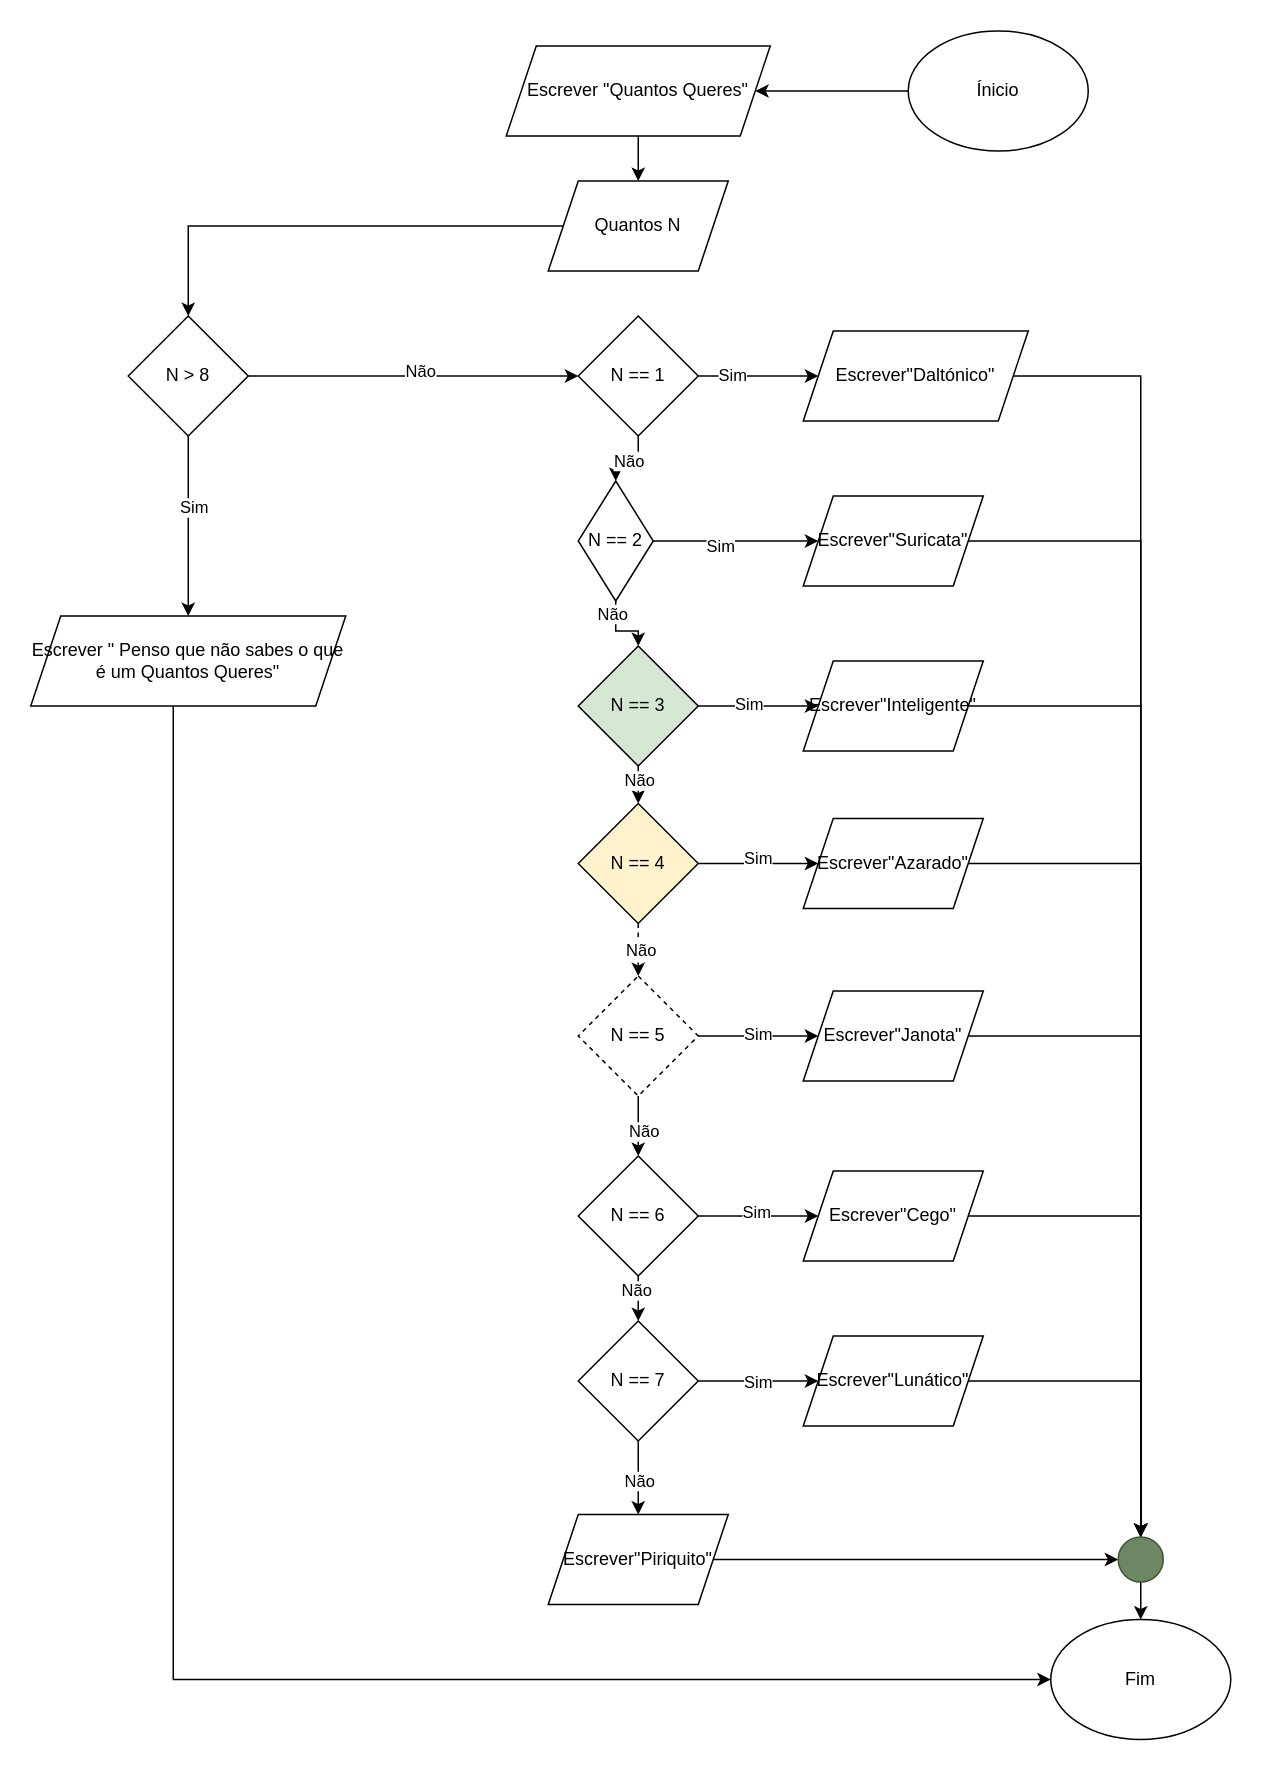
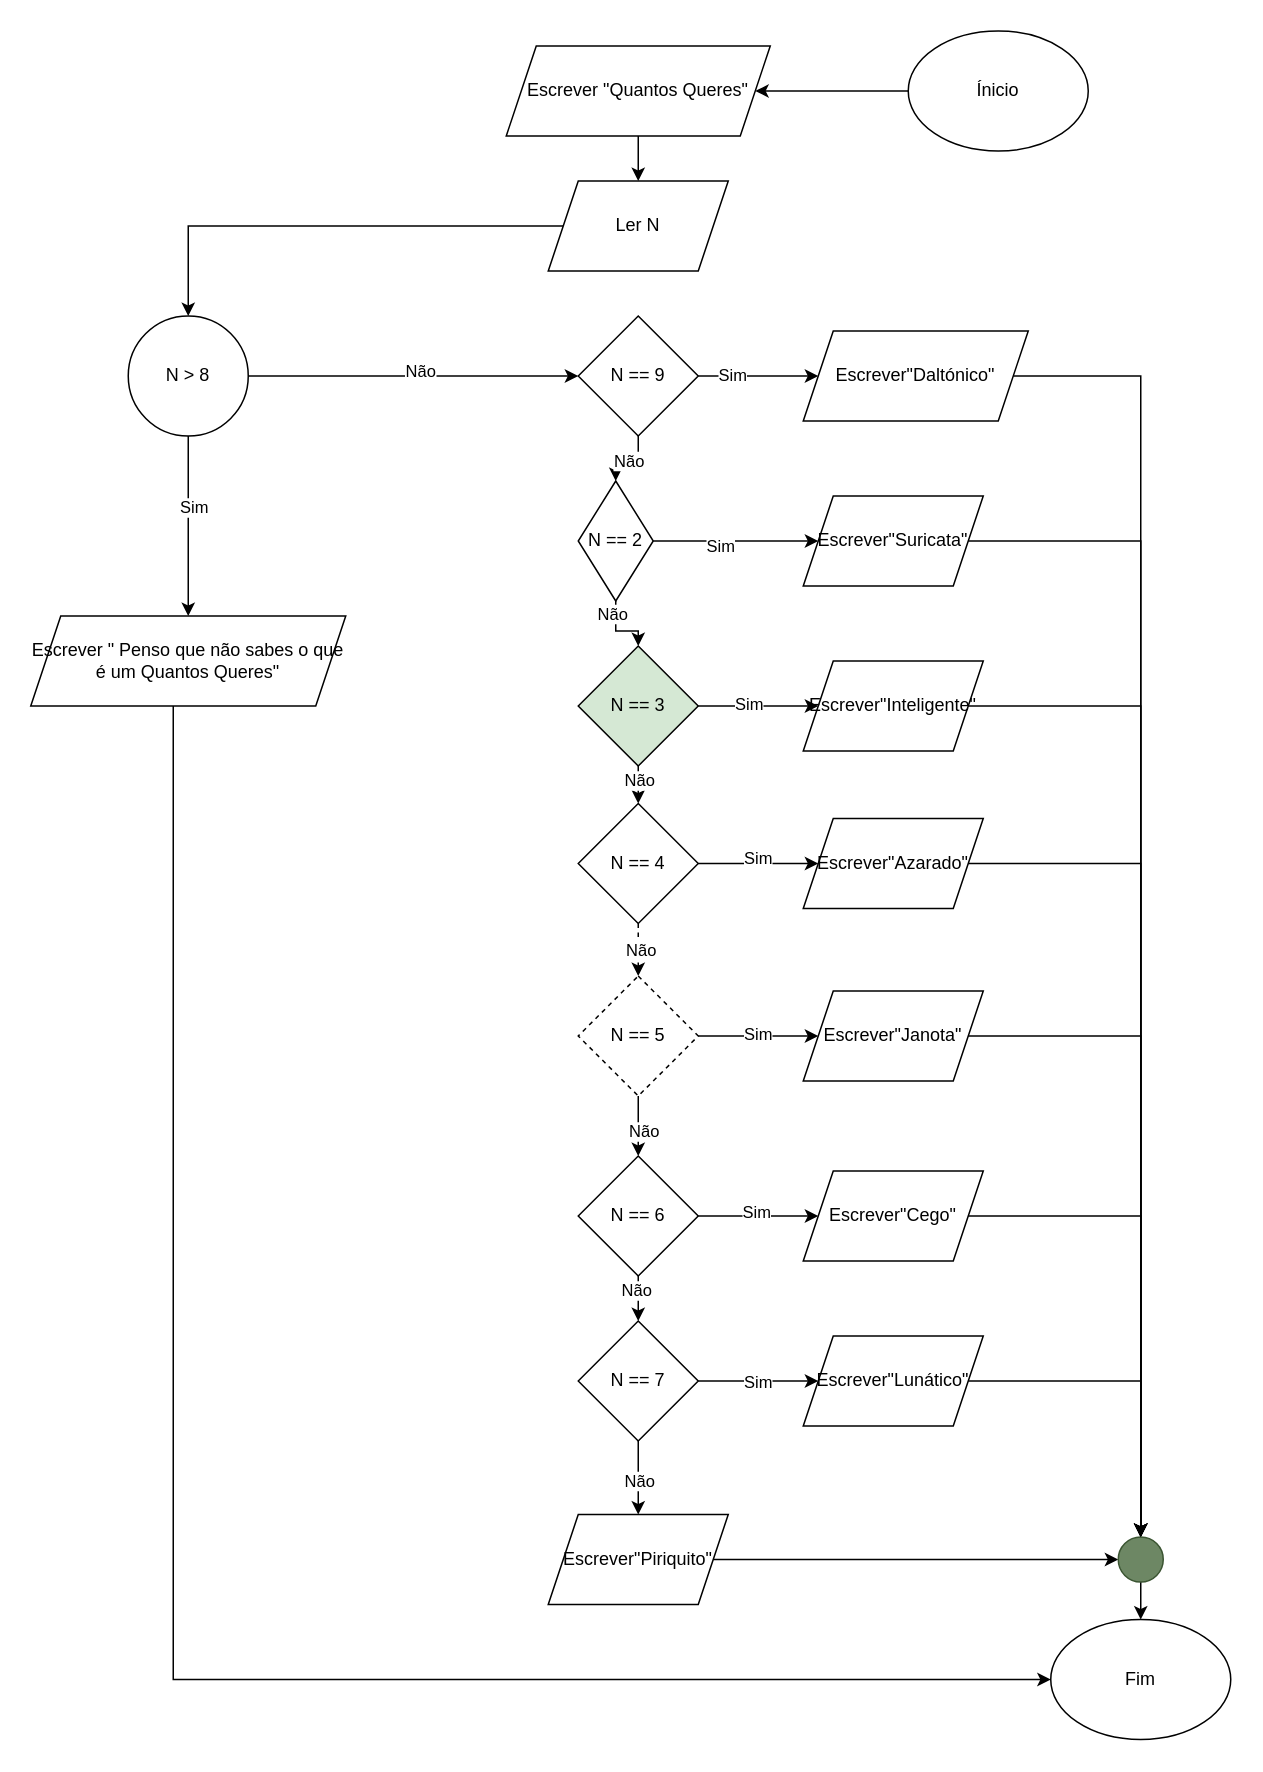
node "Quantos N": label "Quantos N" -> "Ler N"
node "N > 8": shape diamond -> ellipse
node "N == 1": label "N == 1" -> "N == 9"
node "N == 4": fillcolor #fff2cc -> #ffffff
